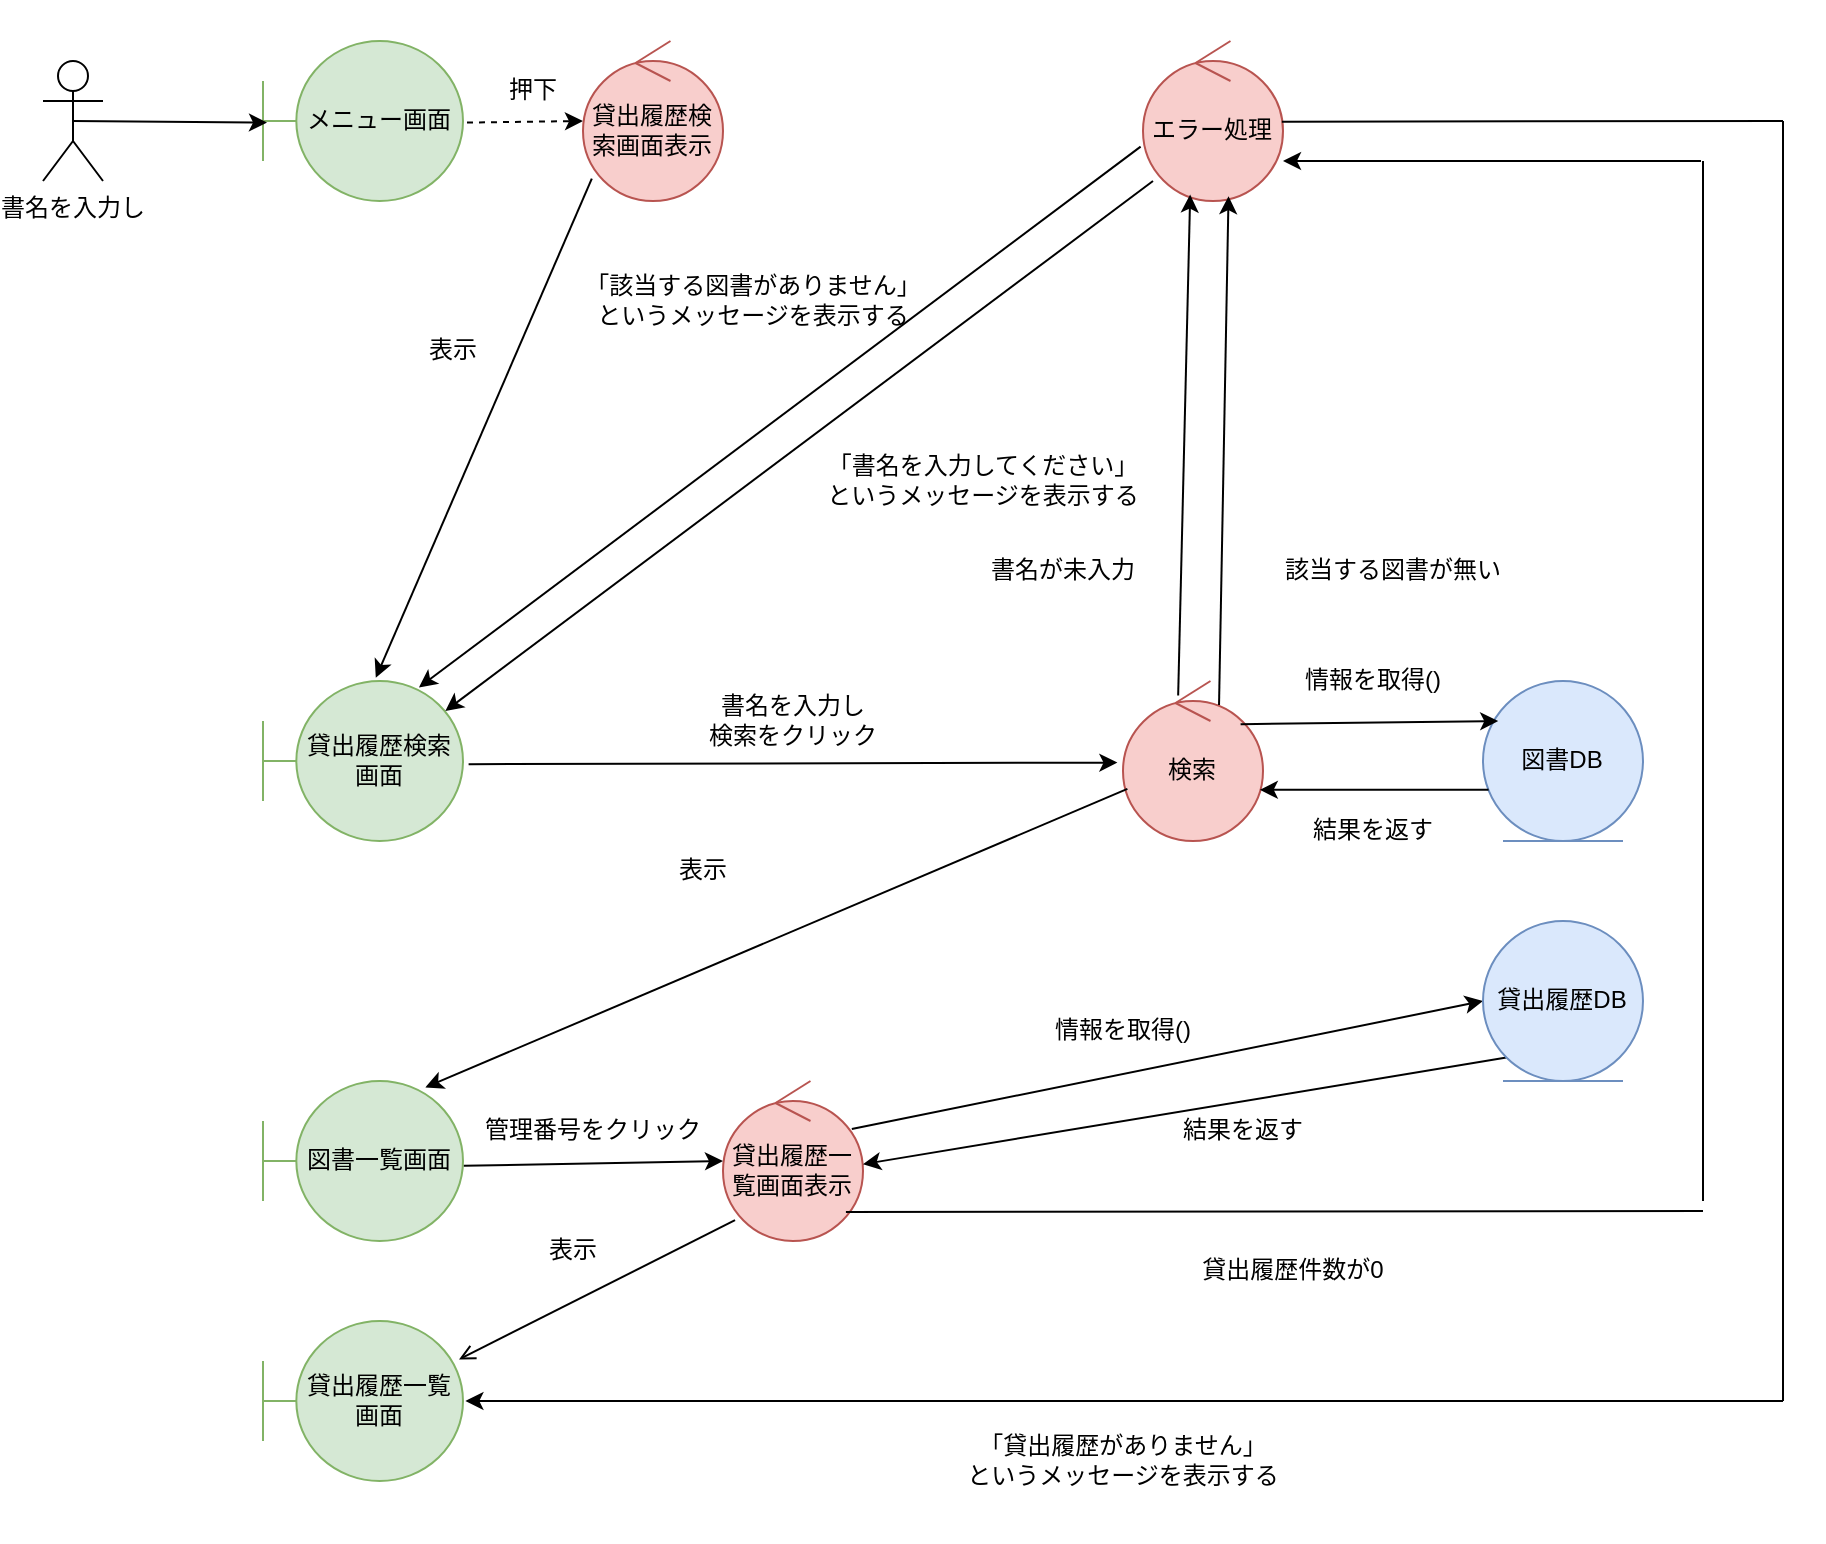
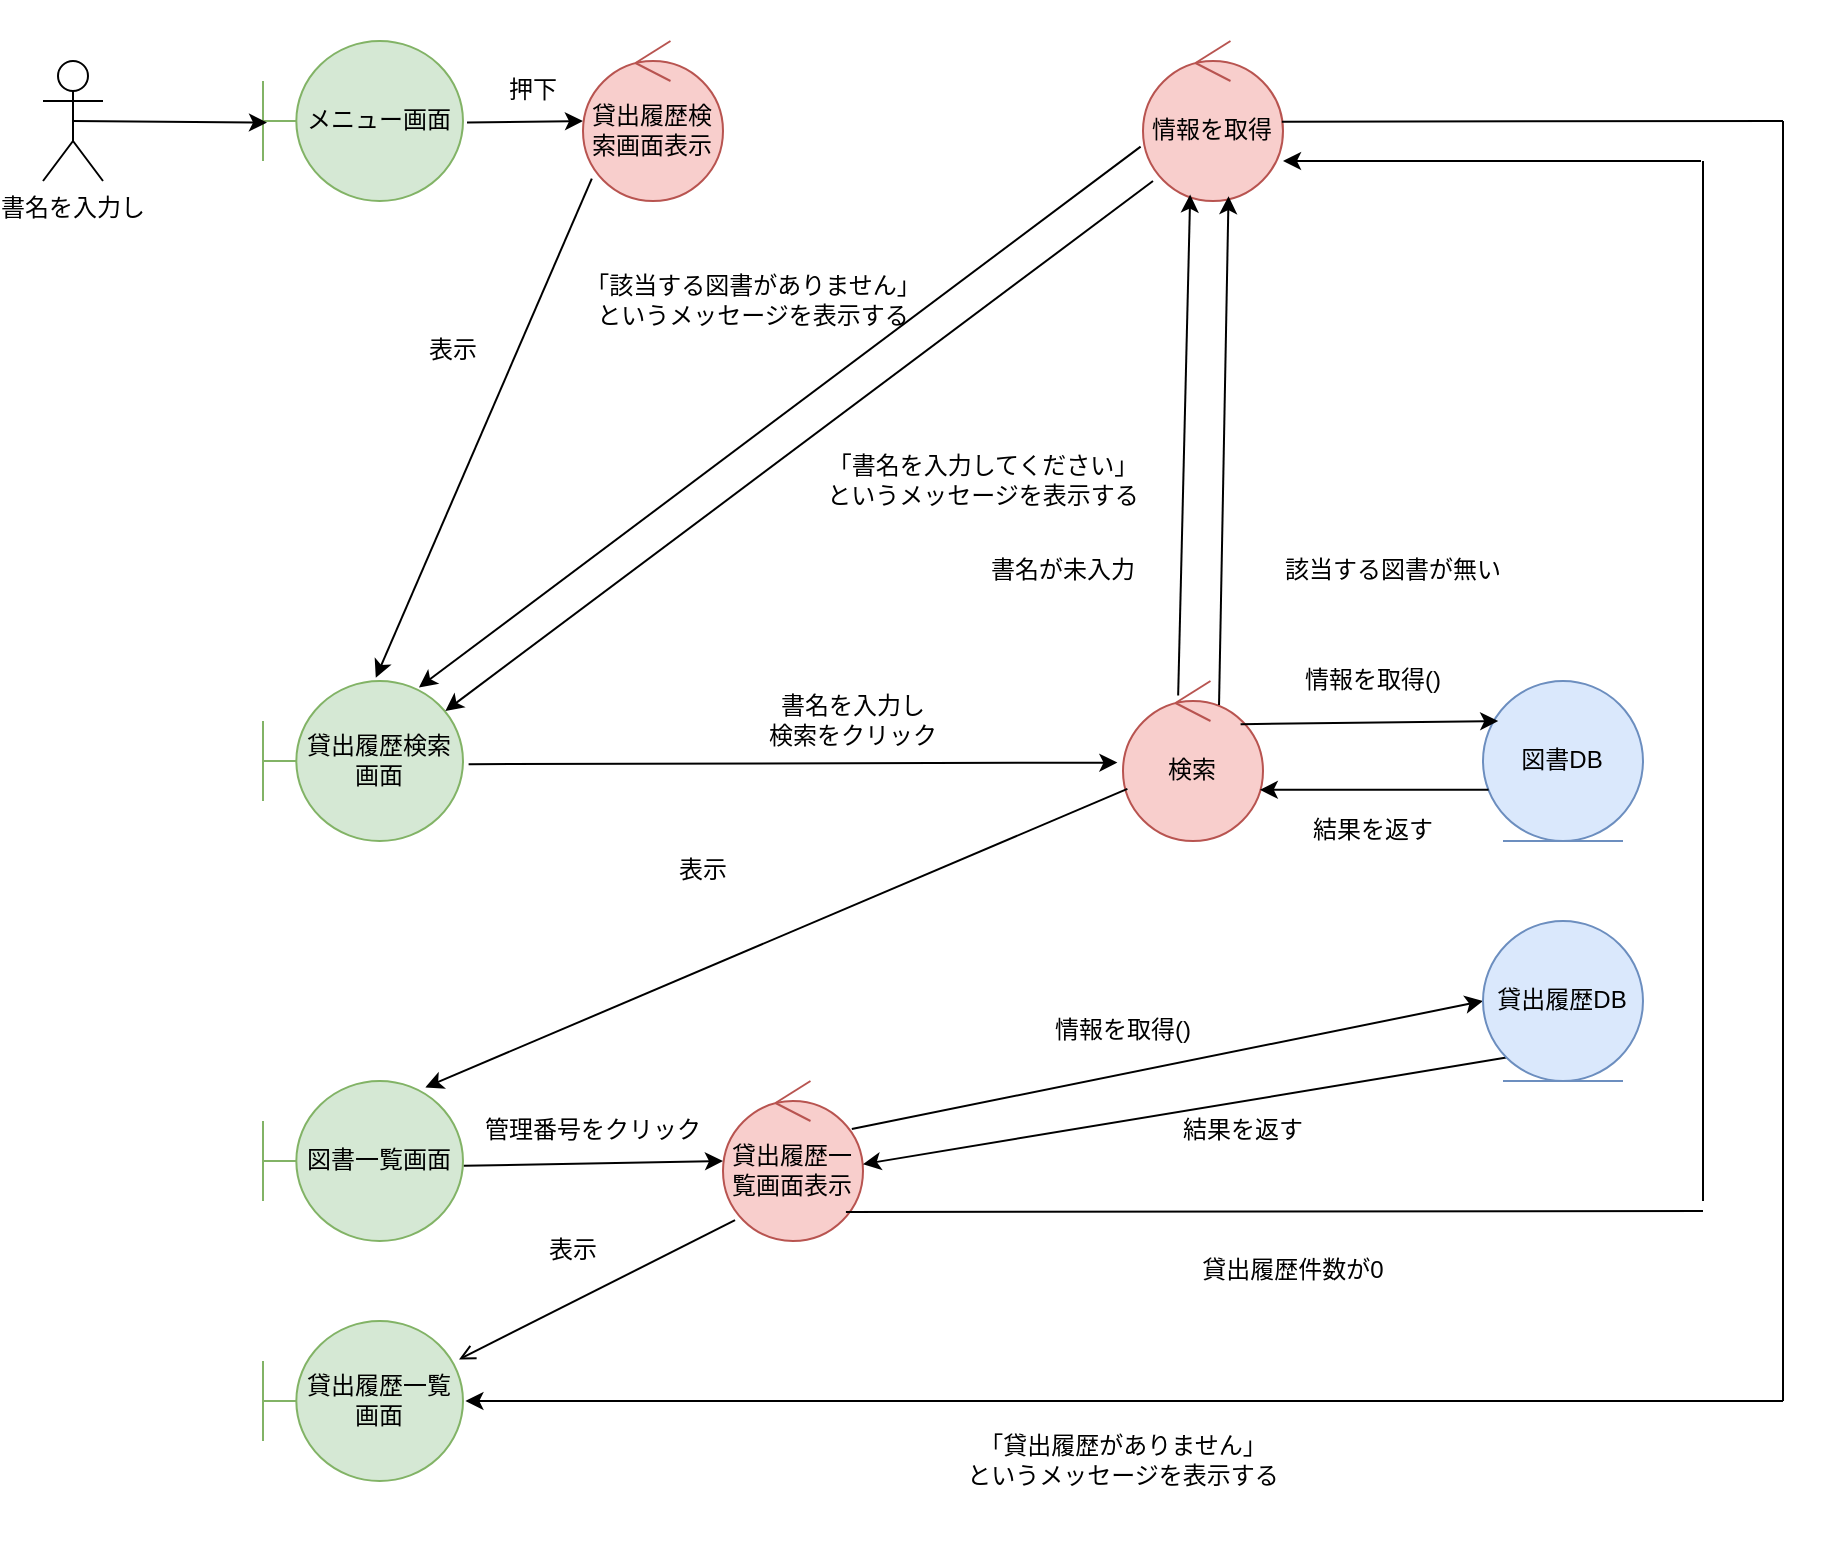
edge "メニュー画面" -> "貸出履歴検索画面表示": style dashed -> solid
node "エラー処理": label "エラー処理" -> "情報を取得"
node "書名を入力し 検索をクリック": moved (793, 721) -> (853, 721)
